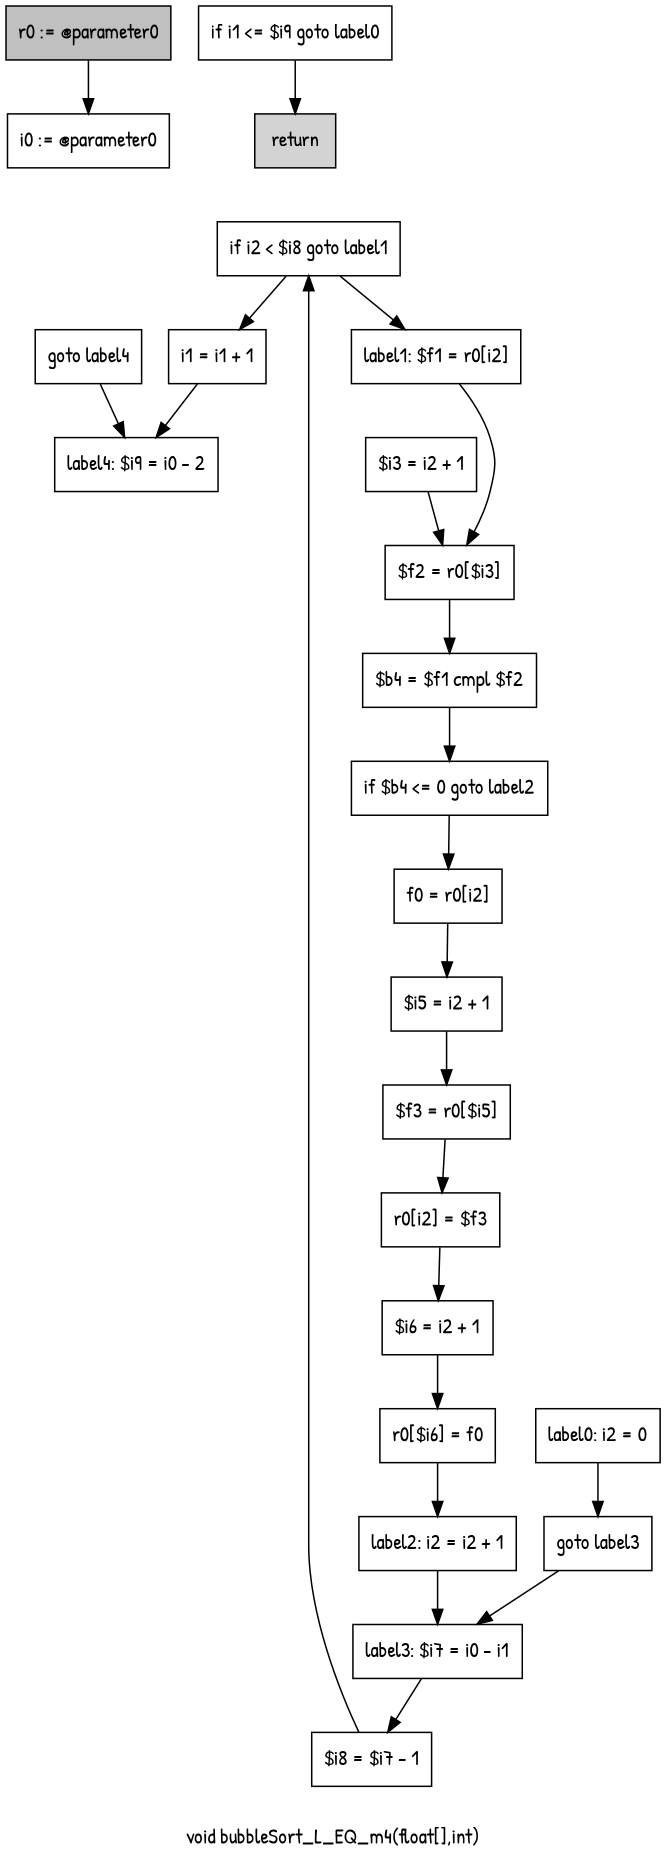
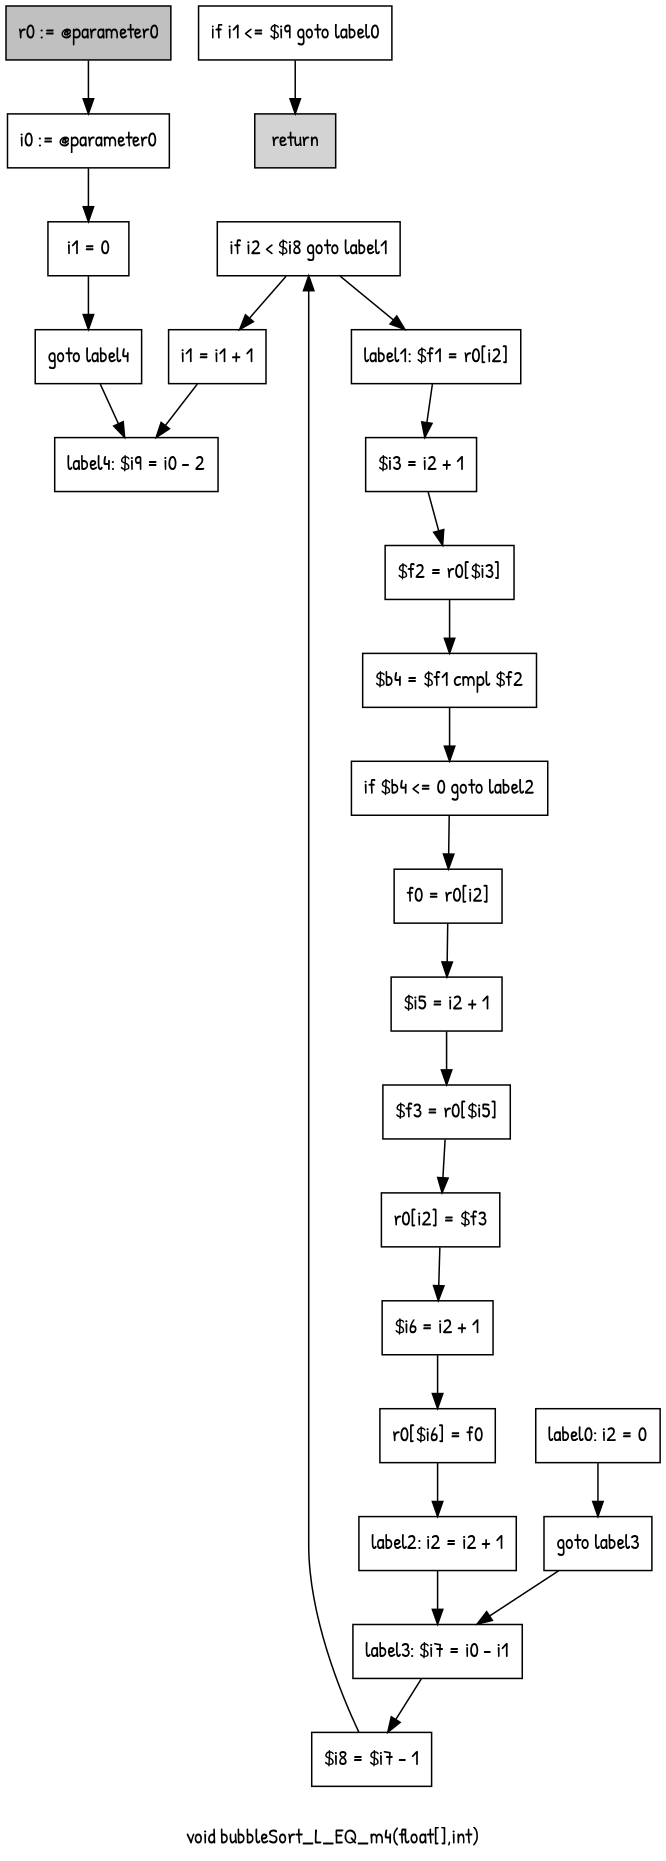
node "i1 = 0": added
edge "label1: $f1 = r0[i2]" -> "$f2 = r0[$i3]": now "label1: $f1 = r0[i2]" -> "$i3 = i2 + 1"
